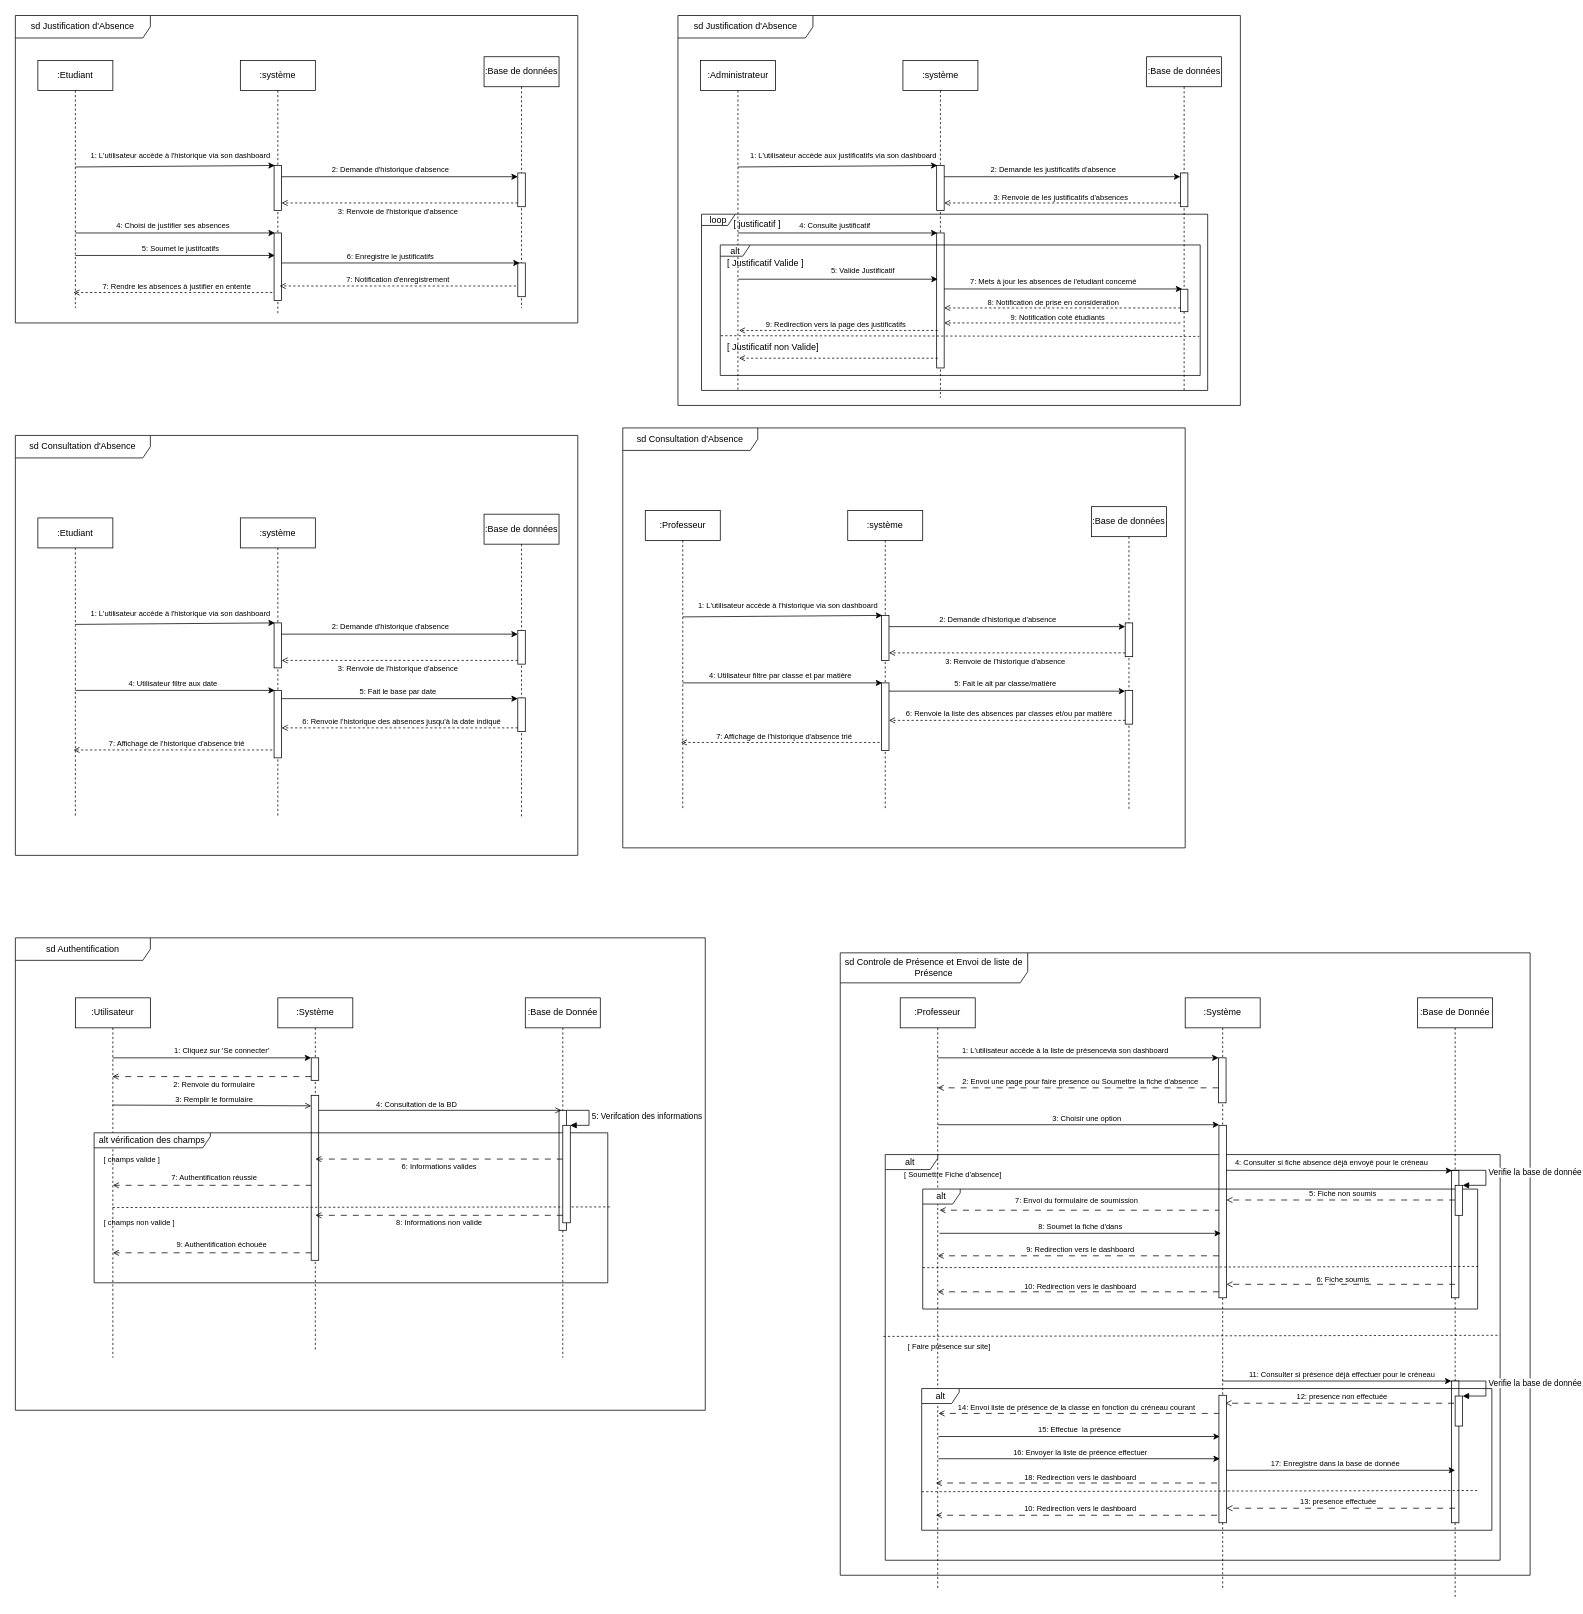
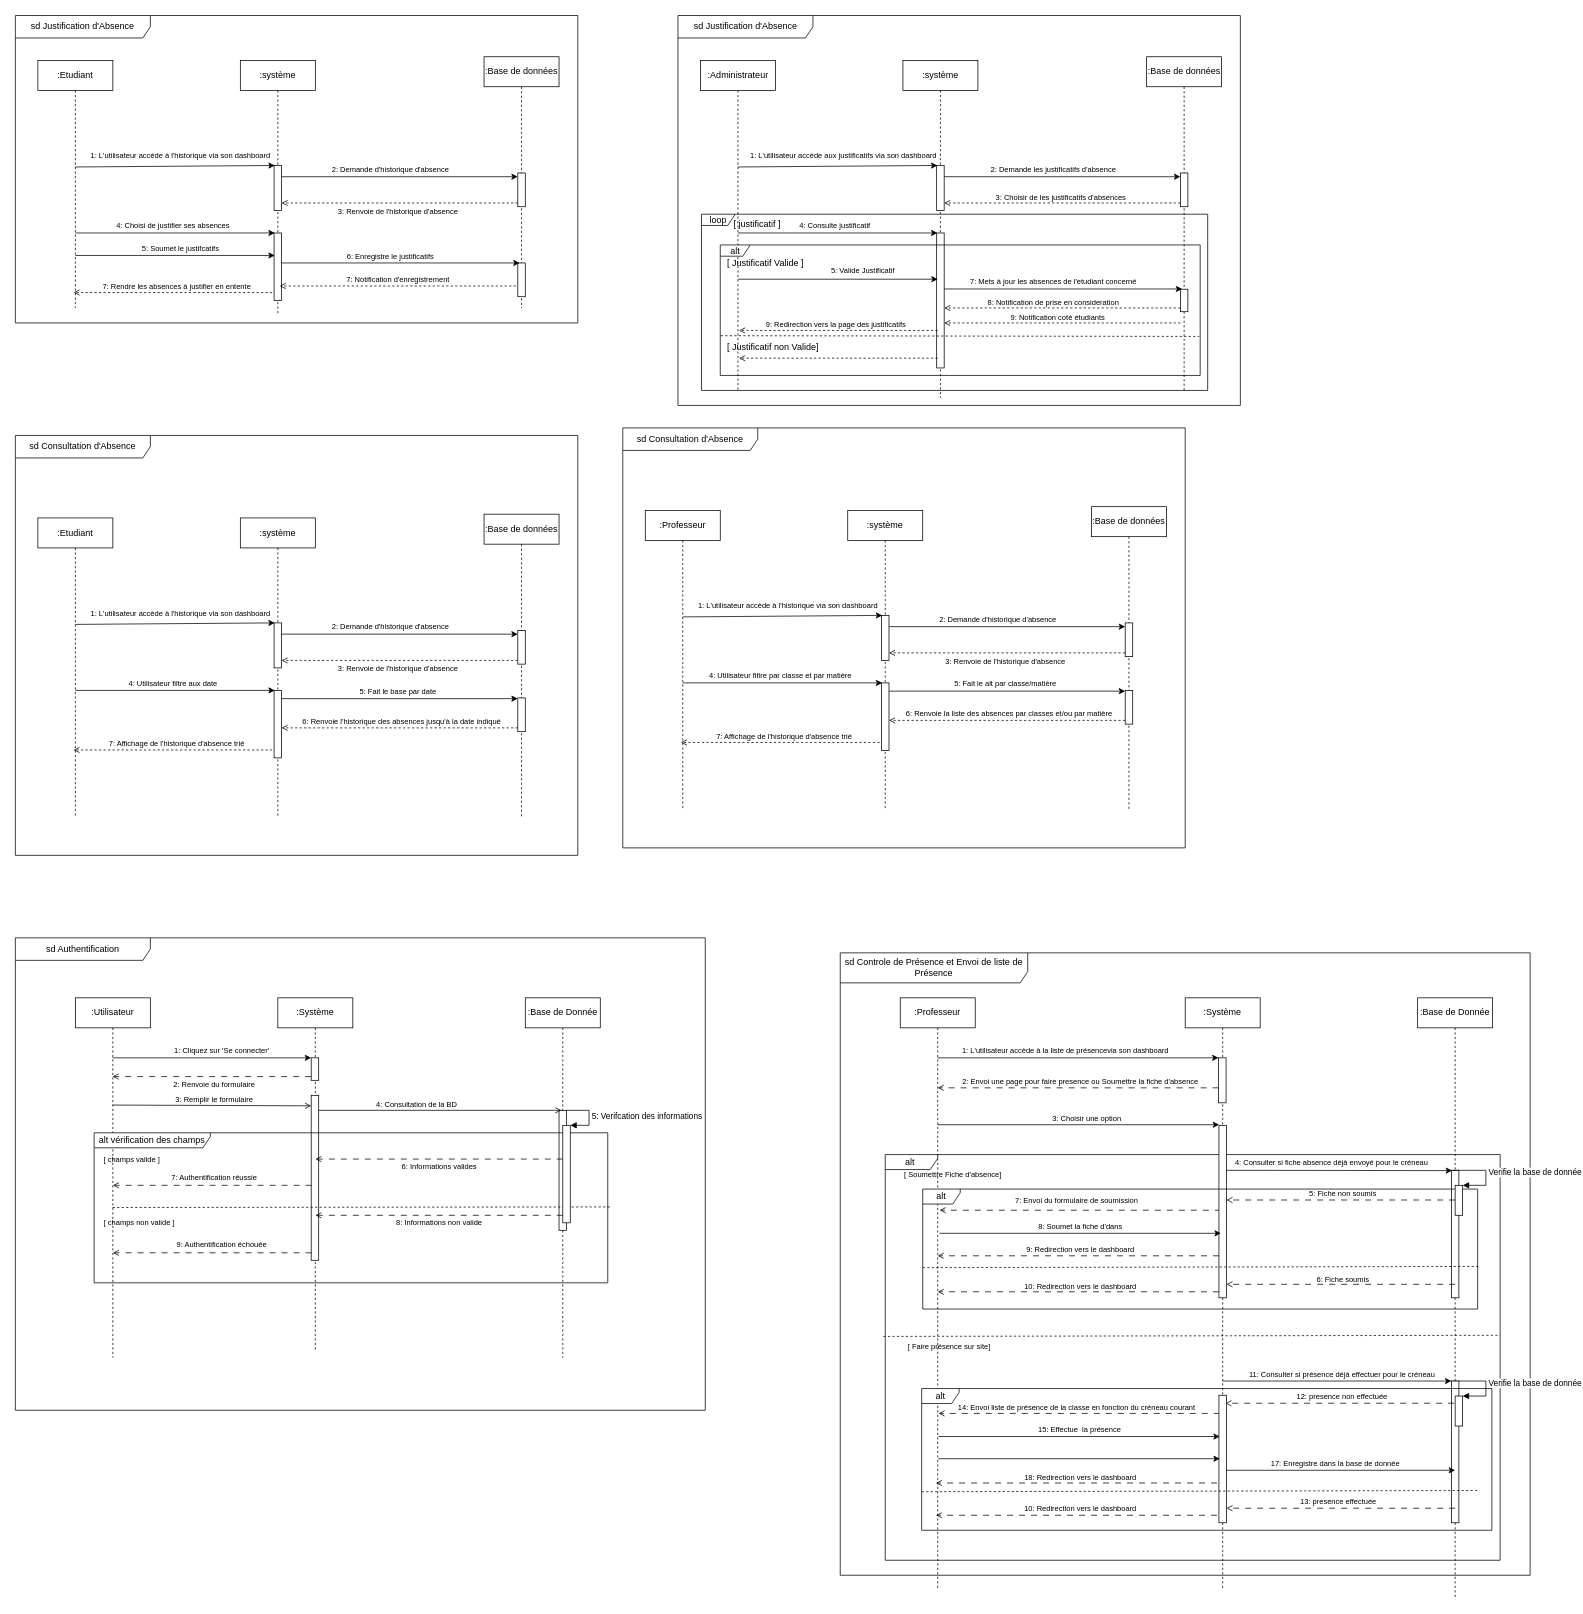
node "3: Renvoie de les justificatifs d'absences": label "3: Renvoie de les justificatifs d'absences" -> "3: Choisir de les justificatifs d'absences"
node "16: Envoyer la liste de préence effectuer": removed
